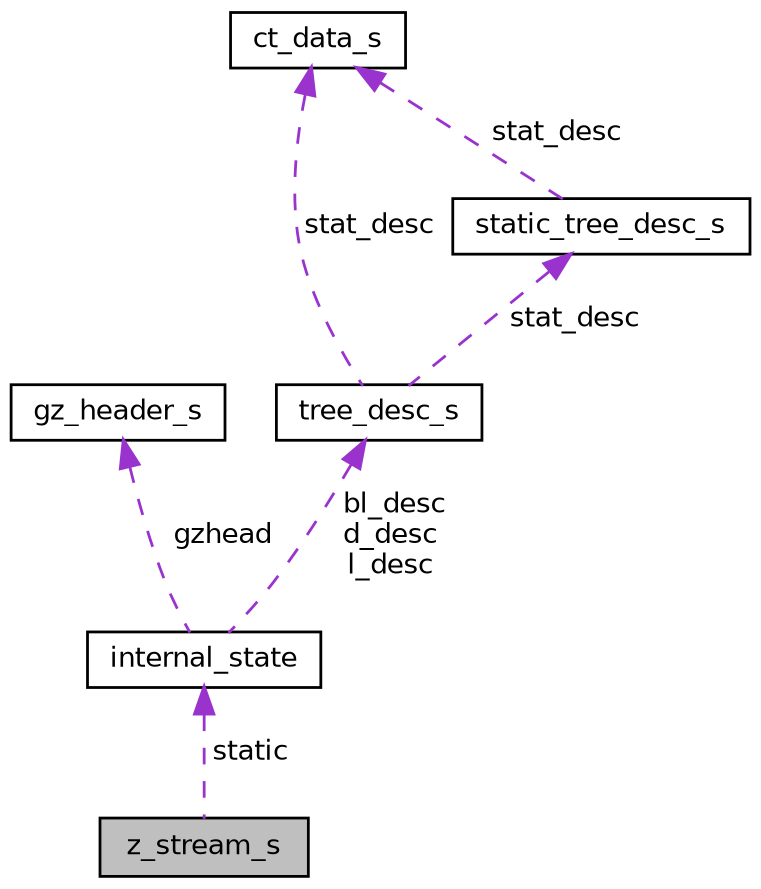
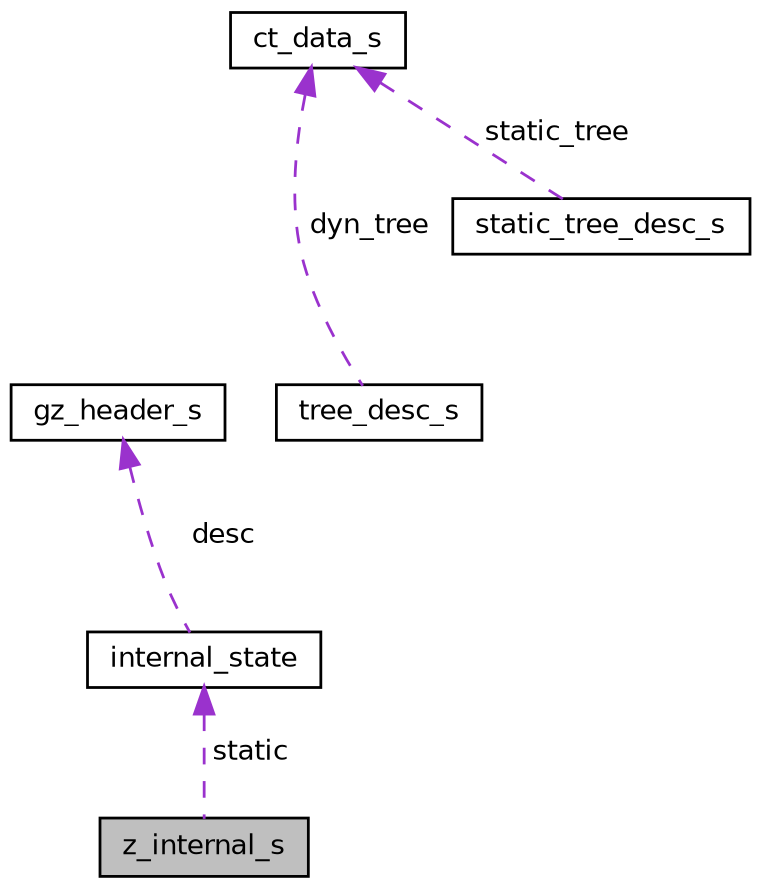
edge "static_tree_desc_s" -> "ct_data_s": label " stat_desc" -> " static_tree"
edge "tree_desc_s" -> "ct_data_s": label " stat_desc" -> " dyn_tree"
edge "tree_desc_s" -> "static_tree_desc_s": removed, label "stat_desc"
edge "internal_state" -> "gz_header_s": label " gzhead" -> " desc"
edge "internal_state" -> "tree_desc_s": removed, label "bl_desc d_desc l_desc"
node "z_stream_s": label "z_stream_s" -> "z_internal_s"
